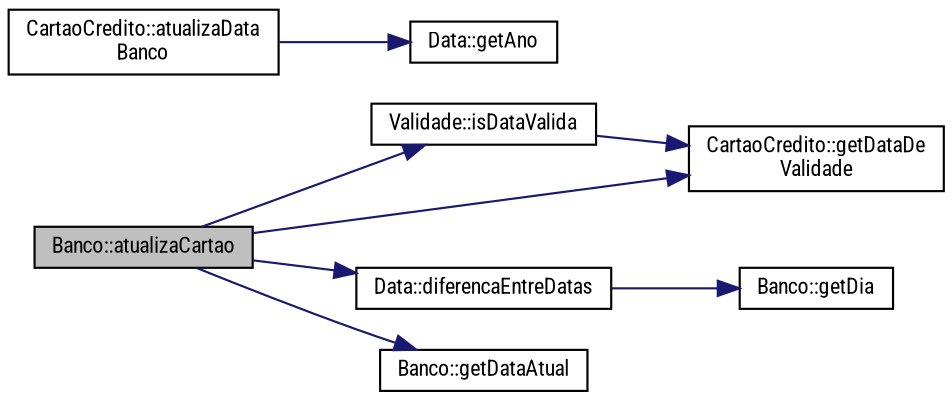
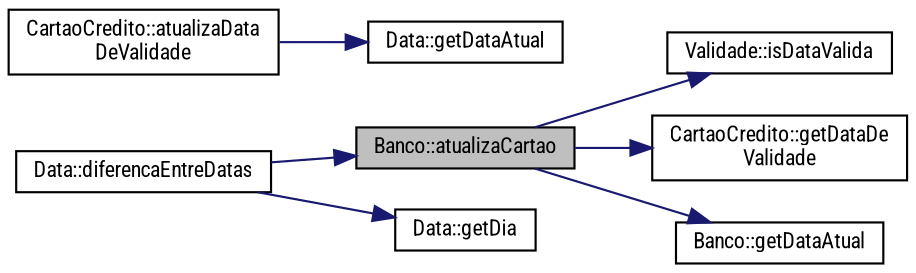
node "CartaoCredito::atualizaData Banco": label "CartaoCredito::atualizaData Banco" -> "CartaoCredito::atualizaData DeValidade"
node "Data::getAno": label "Data::getAno" -> "Data::getDataAtual"
edge "Validade::isDataValida" -> "CartaoCredito::getDataDe Validade": removed
edge "Banco::atualizaCartao" -> "Data::diferencaEntreDatas": reversed
node "Banco::getDia": label "Banco::getDia" -> "Data::getDia"
